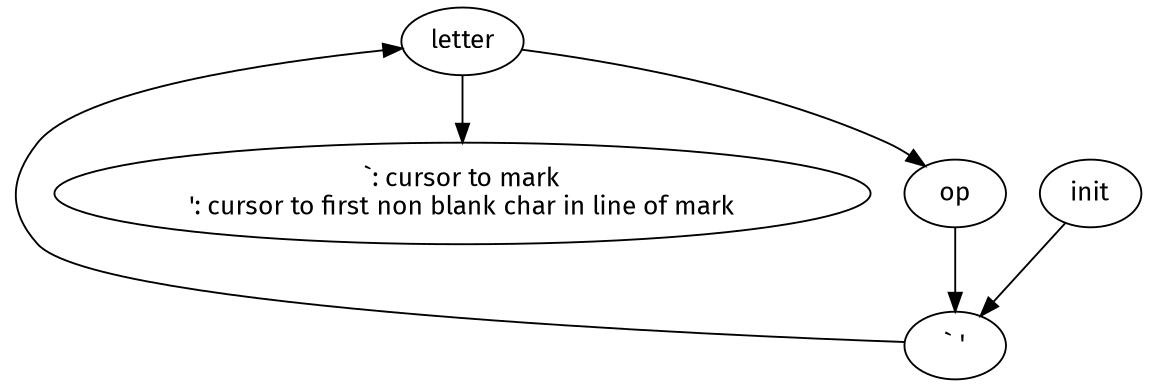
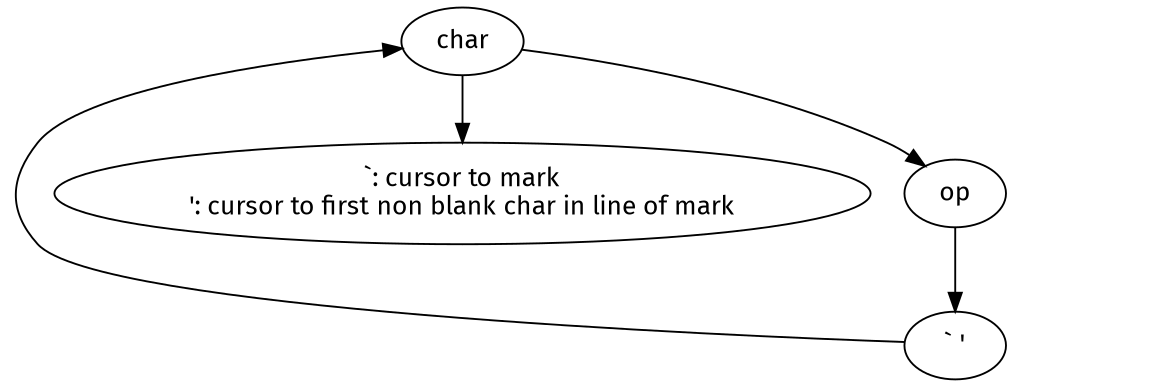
node "letter": label "letter" -> "char"
node "init": removed
